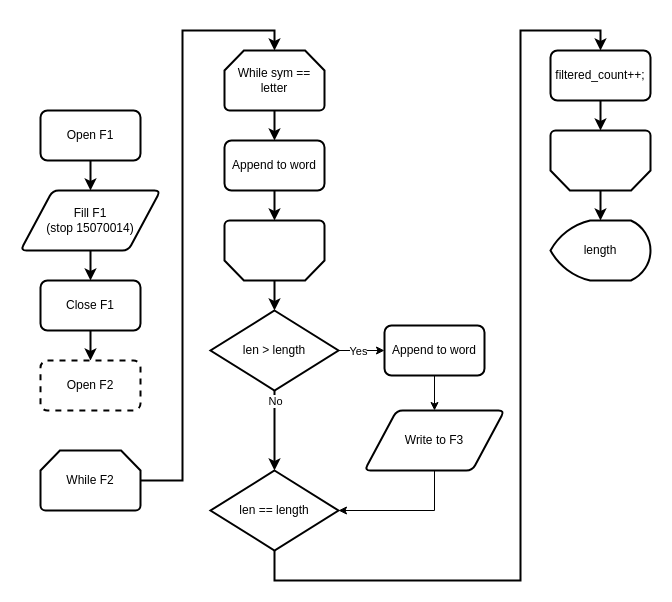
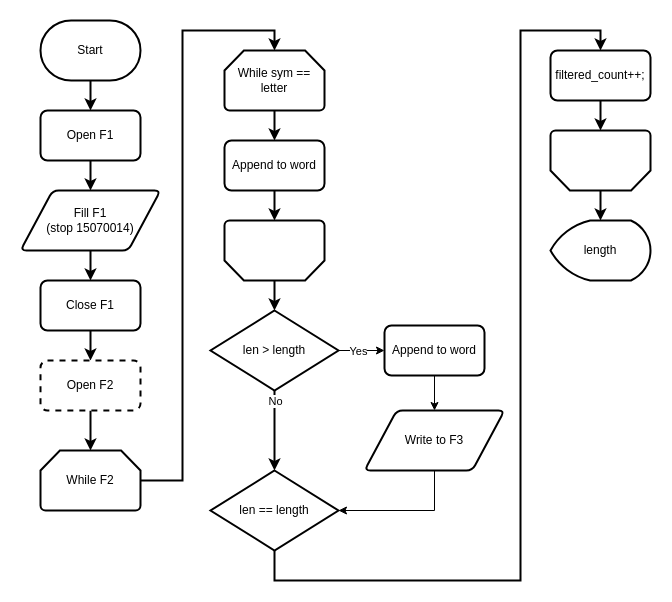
node "Start": added
edge "Start" -> "Open F1": added
edge "Open F2" -> "While F2": added
